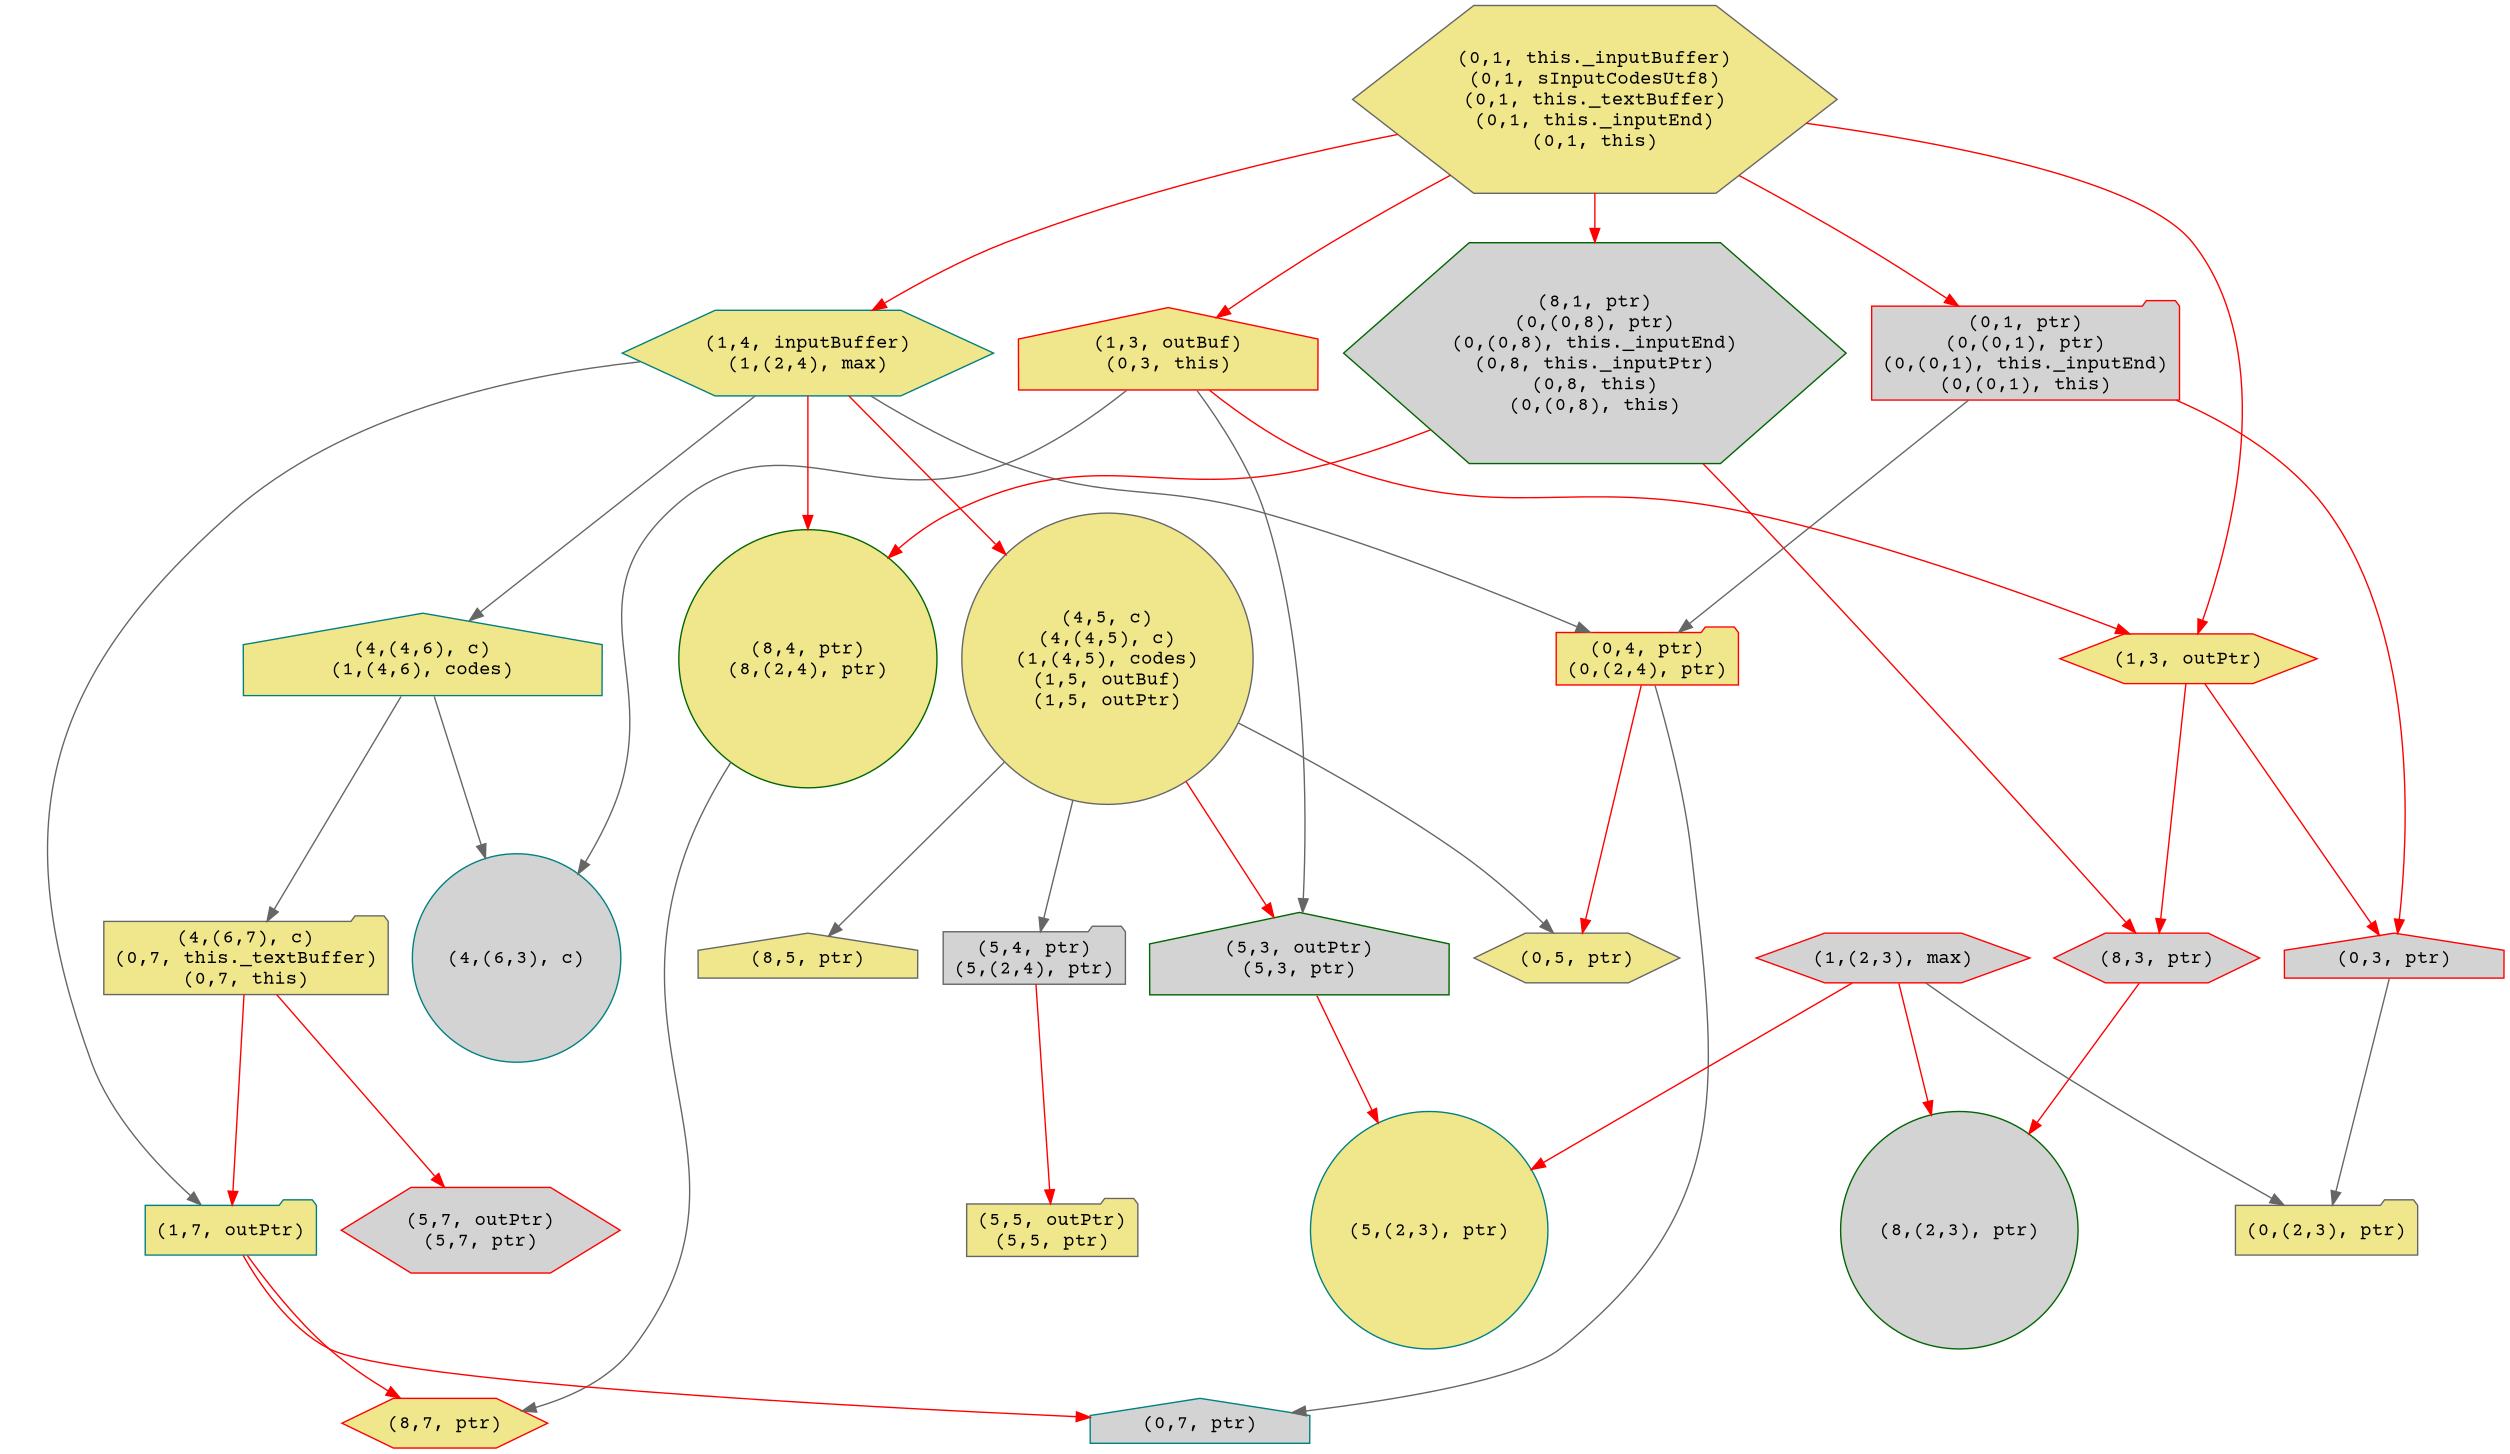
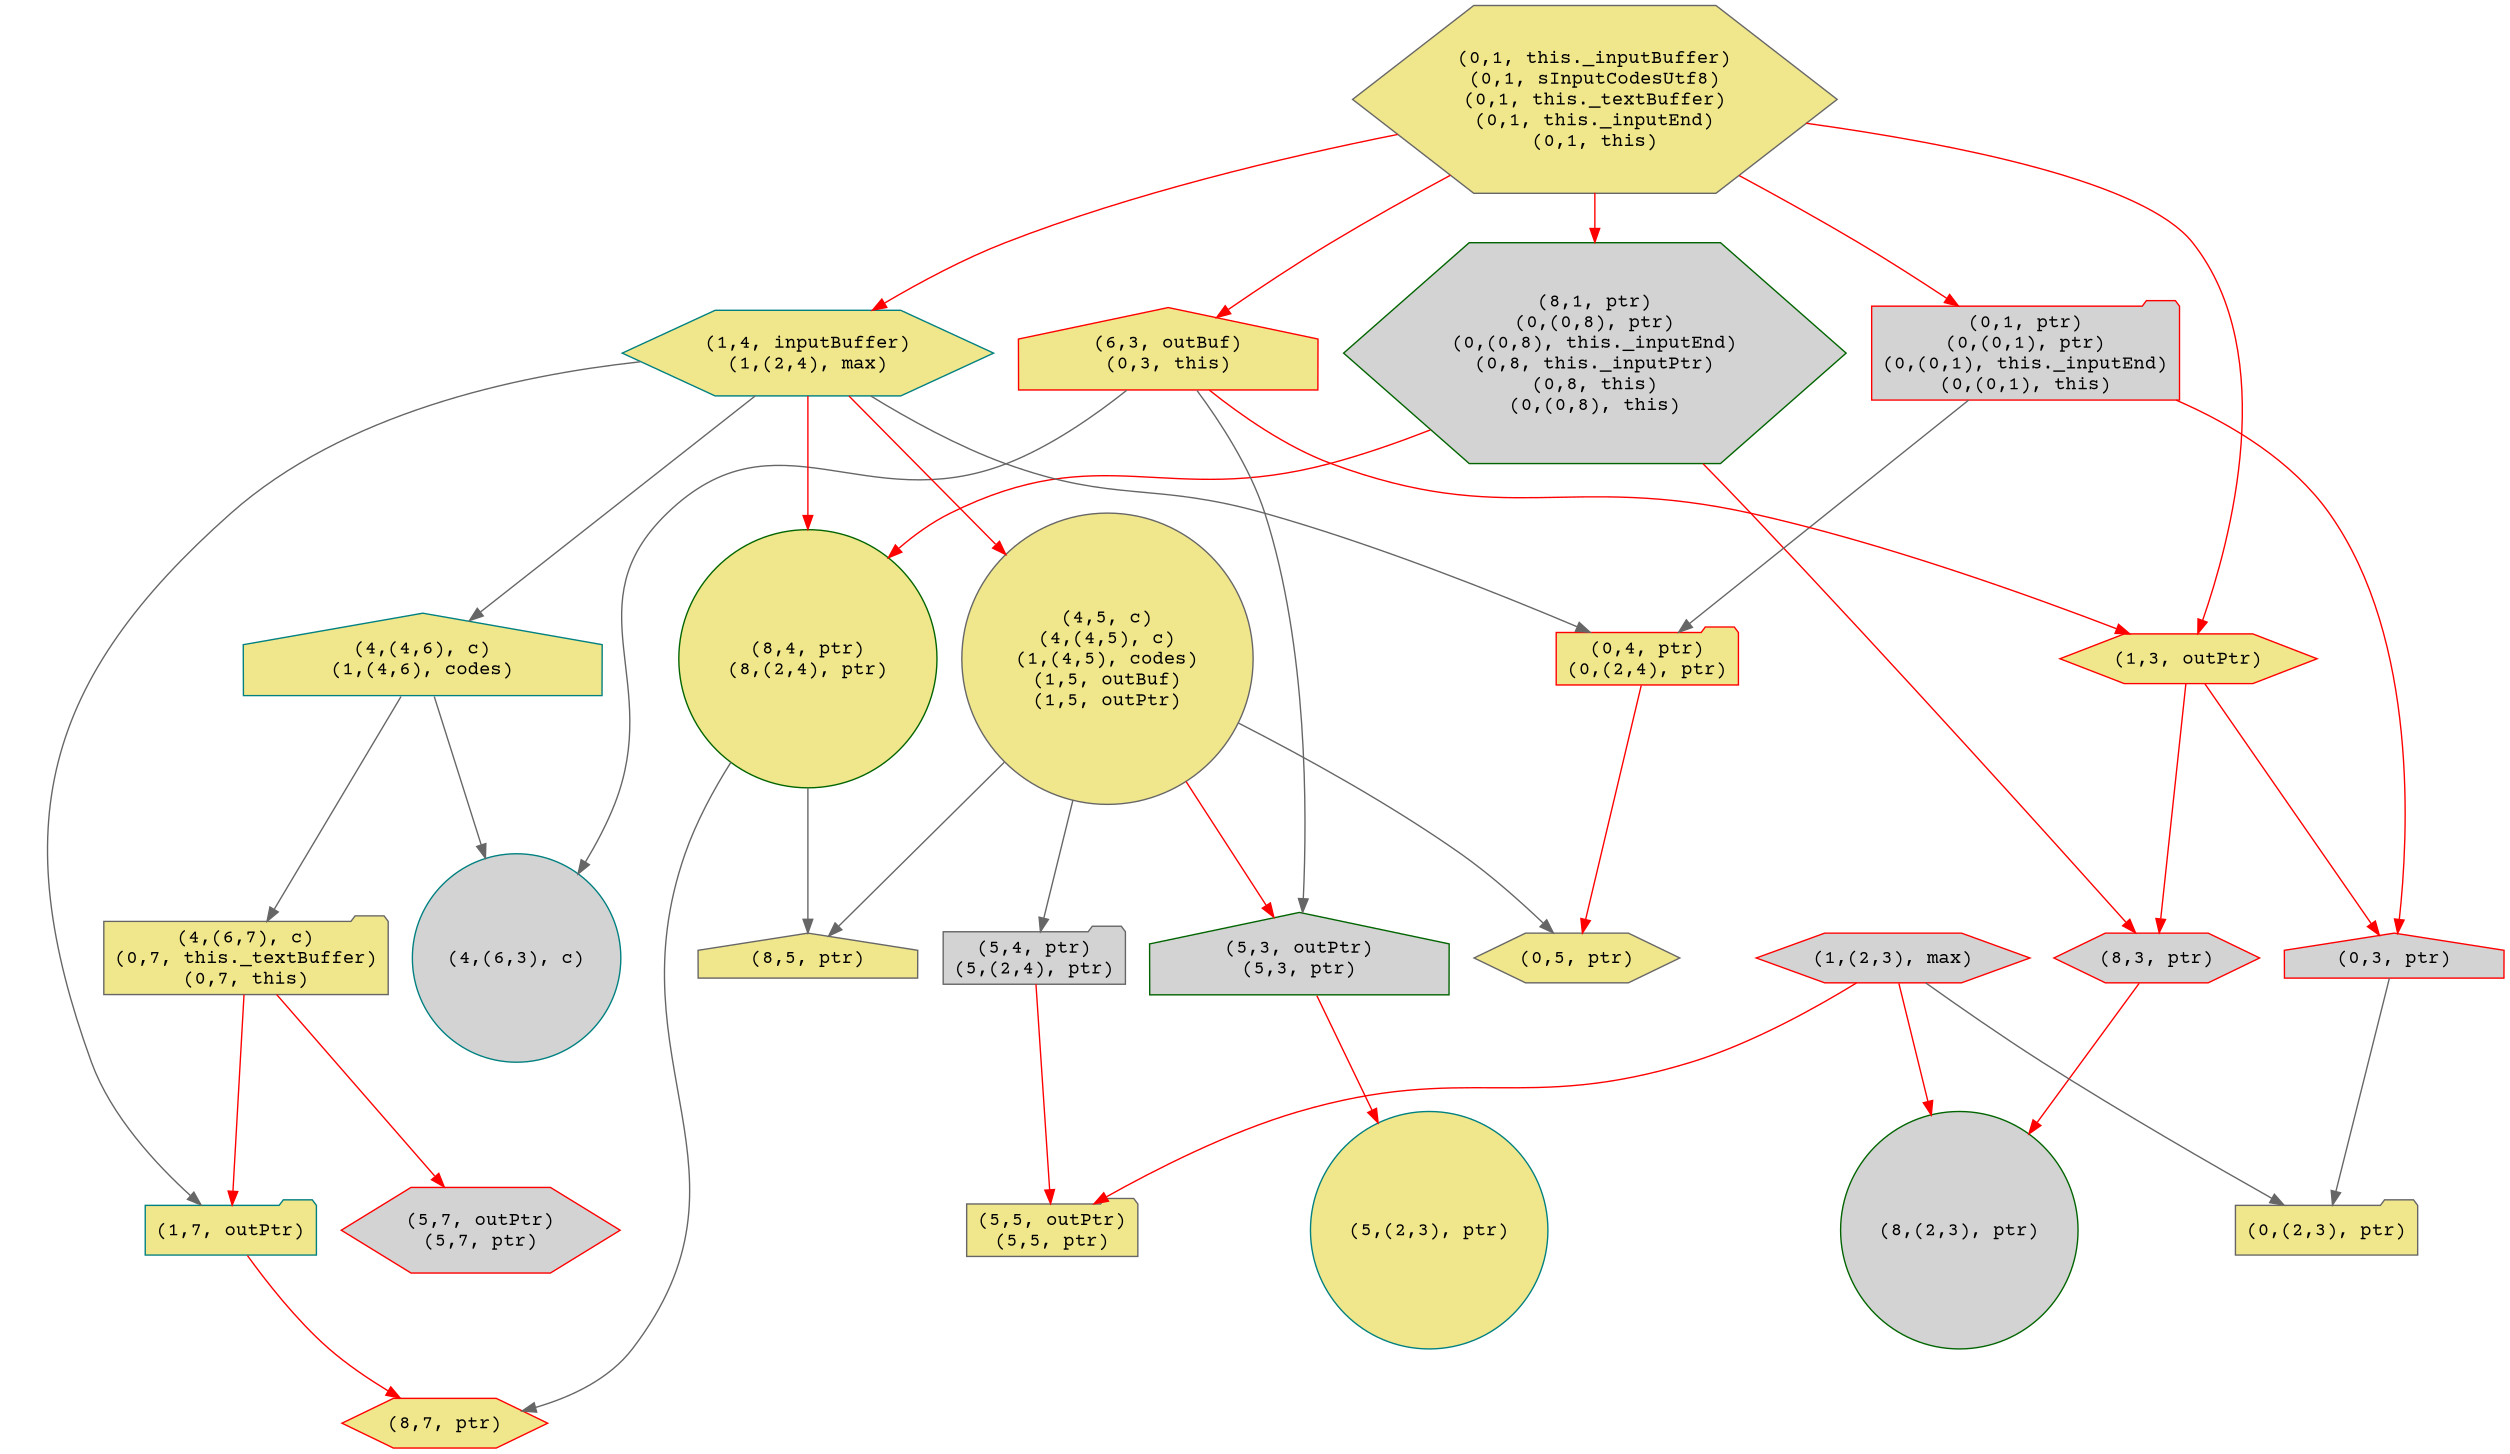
node "(1,3, outBuf) (0,3, this)": label "(1,3, outBuf) (0,3, this)" -> "(6,3, outBuf) (0,3, this)"
edge "(8,4, ptr) (8,(2,4), ptr)" -> "(8,5, ptr)": added
edge "(1,(2,3), max)" -> "(5,(2,3), ptr)": now "(1,(2,3), max)" -> "(5,5, outPtr) (5,5, ptr)"
node "(0,7, ptr)": removed
